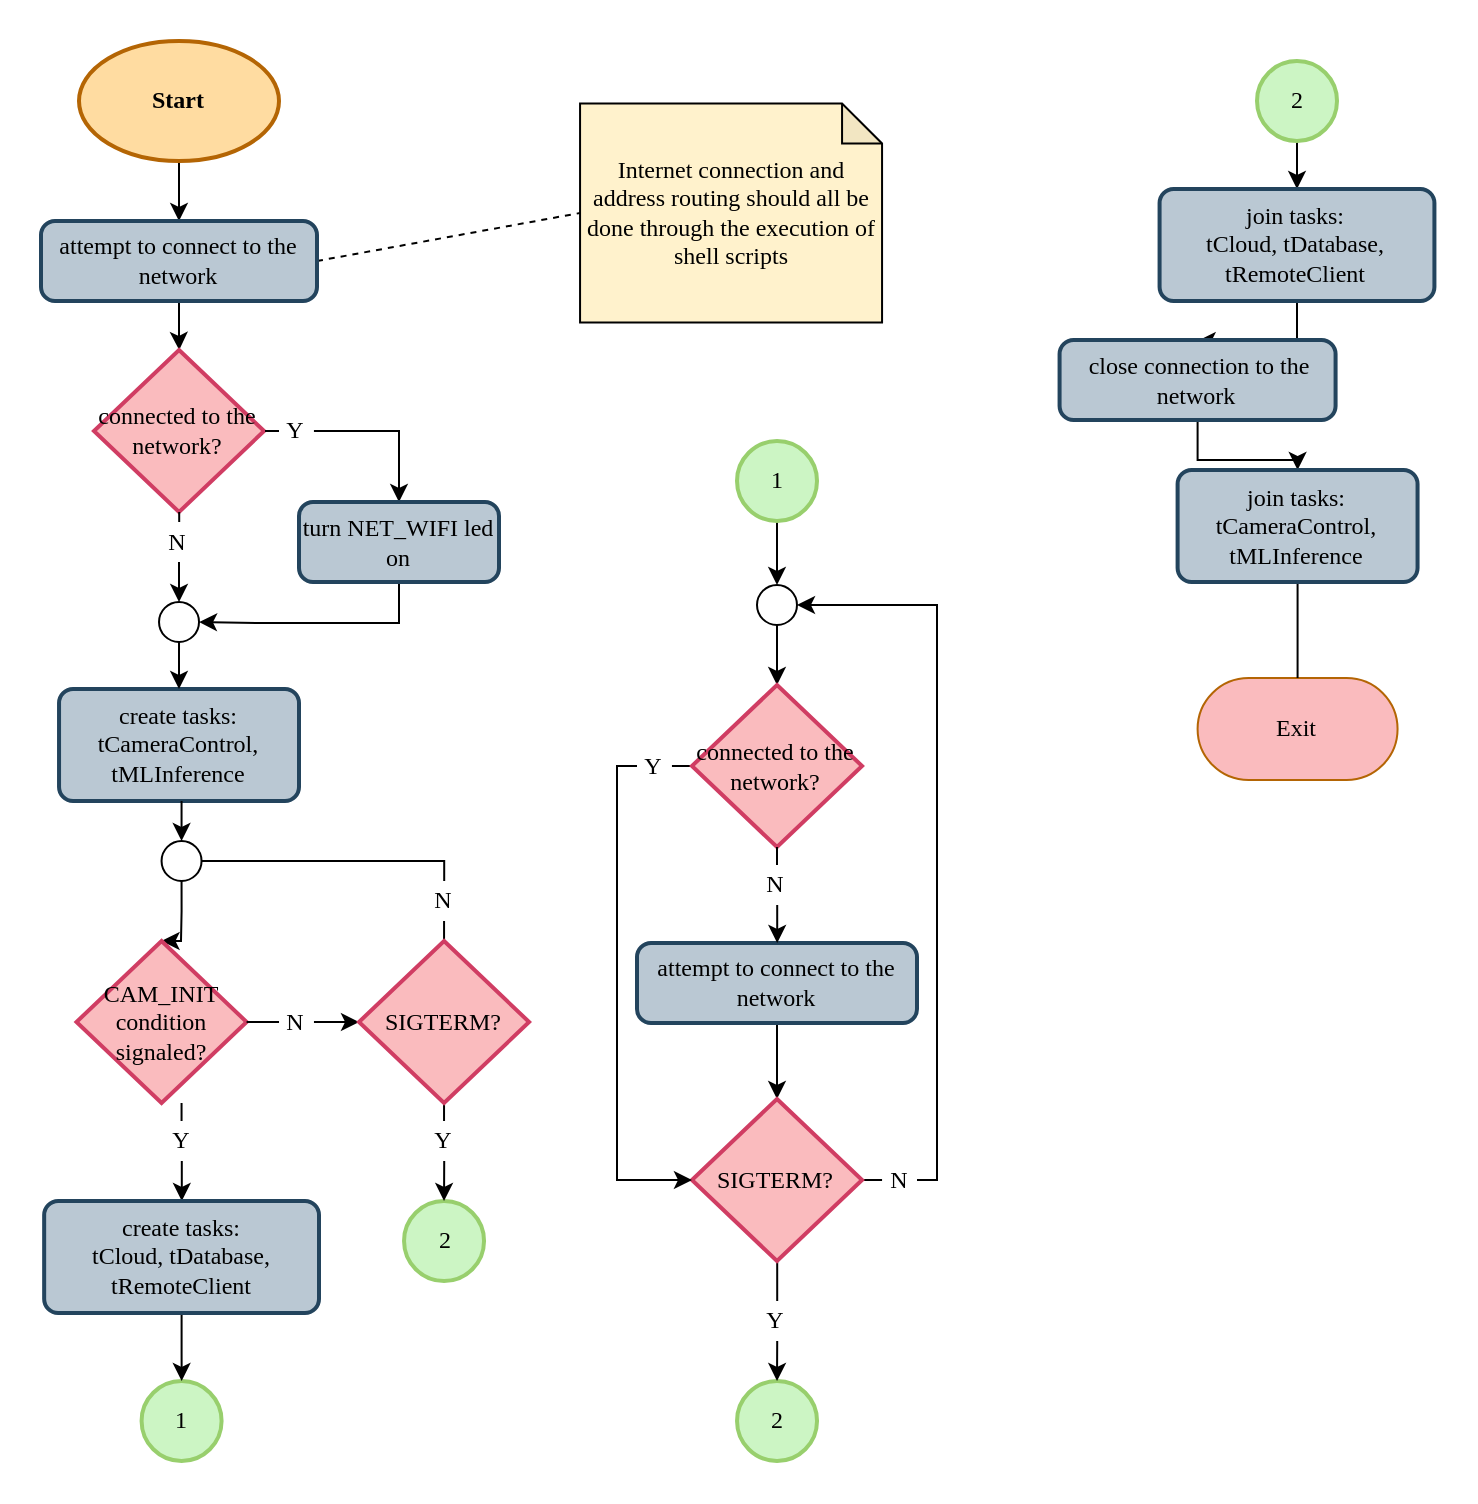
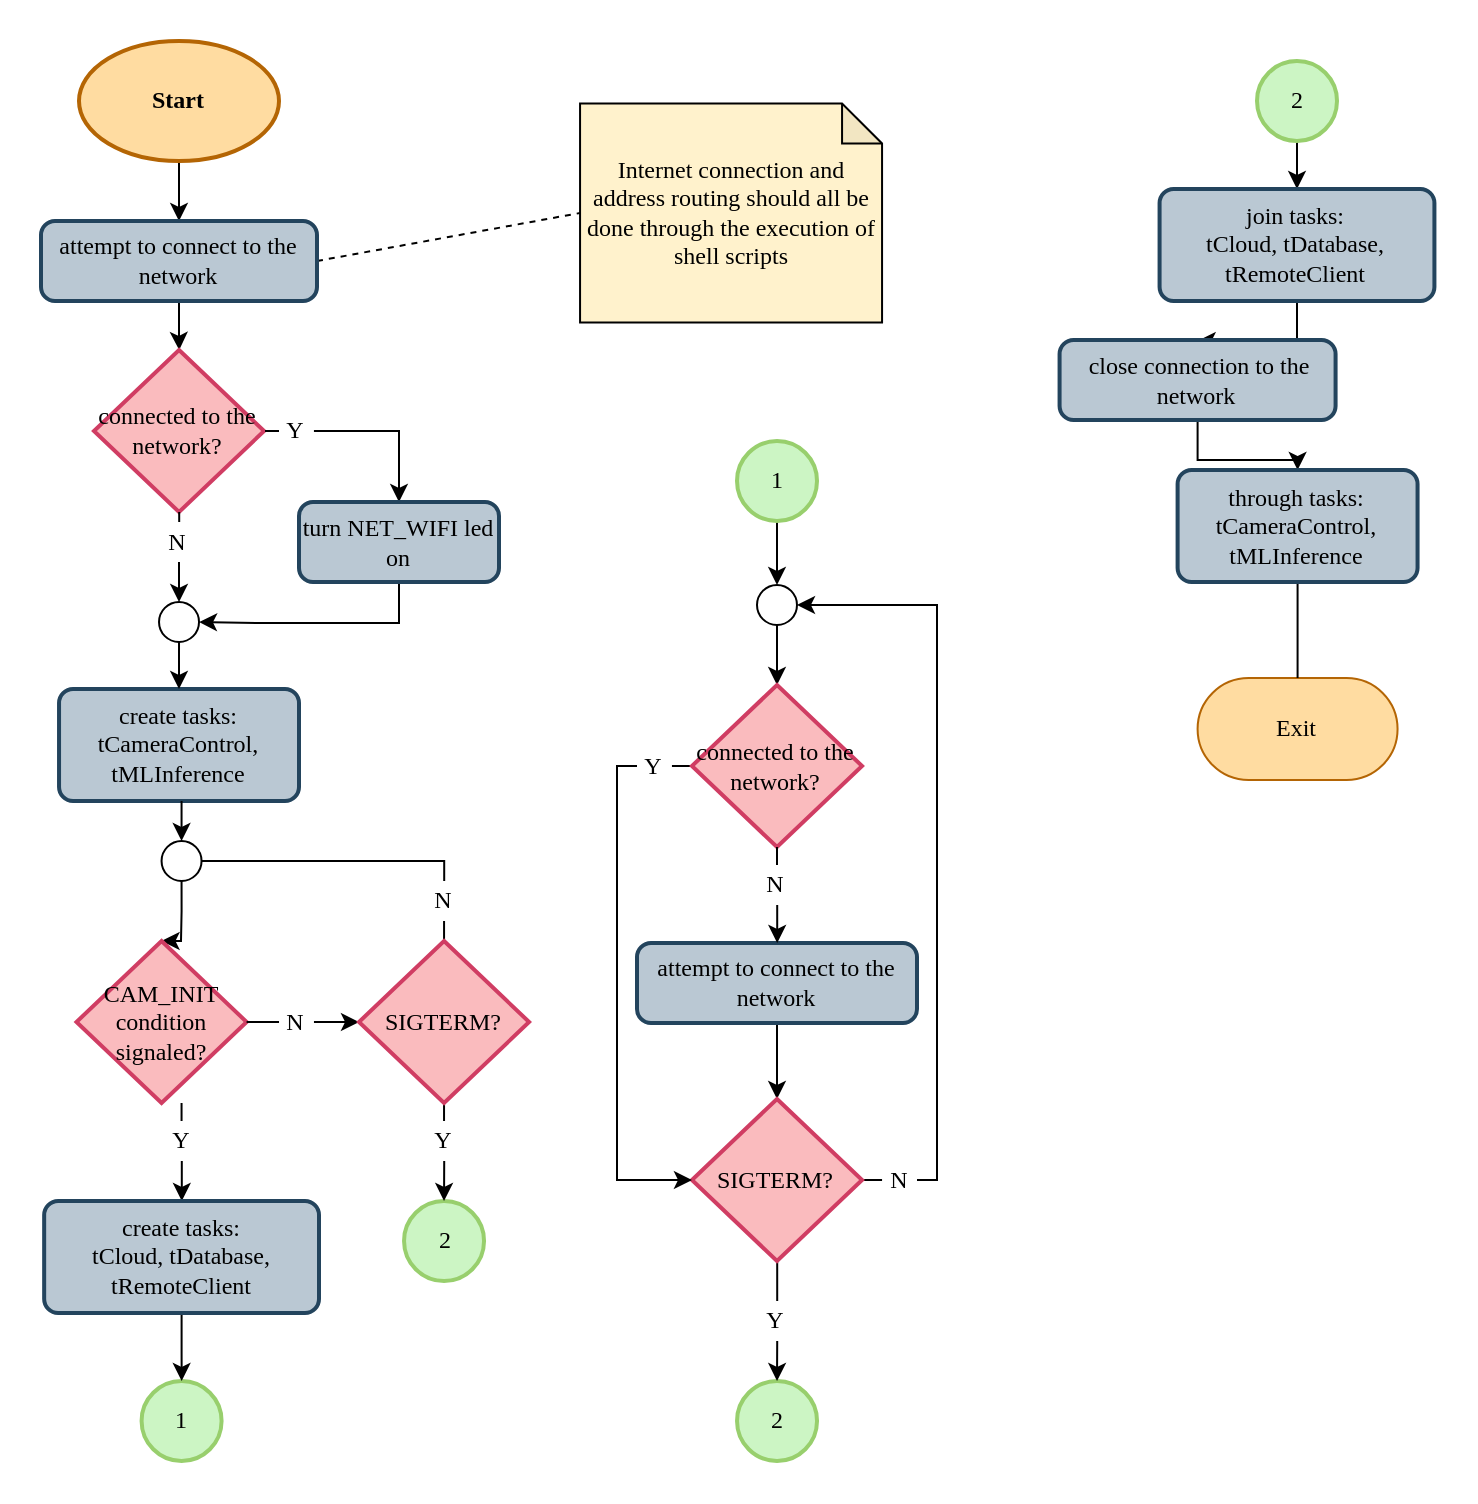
node "join tasks: tCameraControl, tMLInference": label "join tasks: tCameraControl, tMLInference" -> "through tasks: tCameraControl, tMLInference"
node "Exit": fillcolor #fabbbe -> #ffdca1
